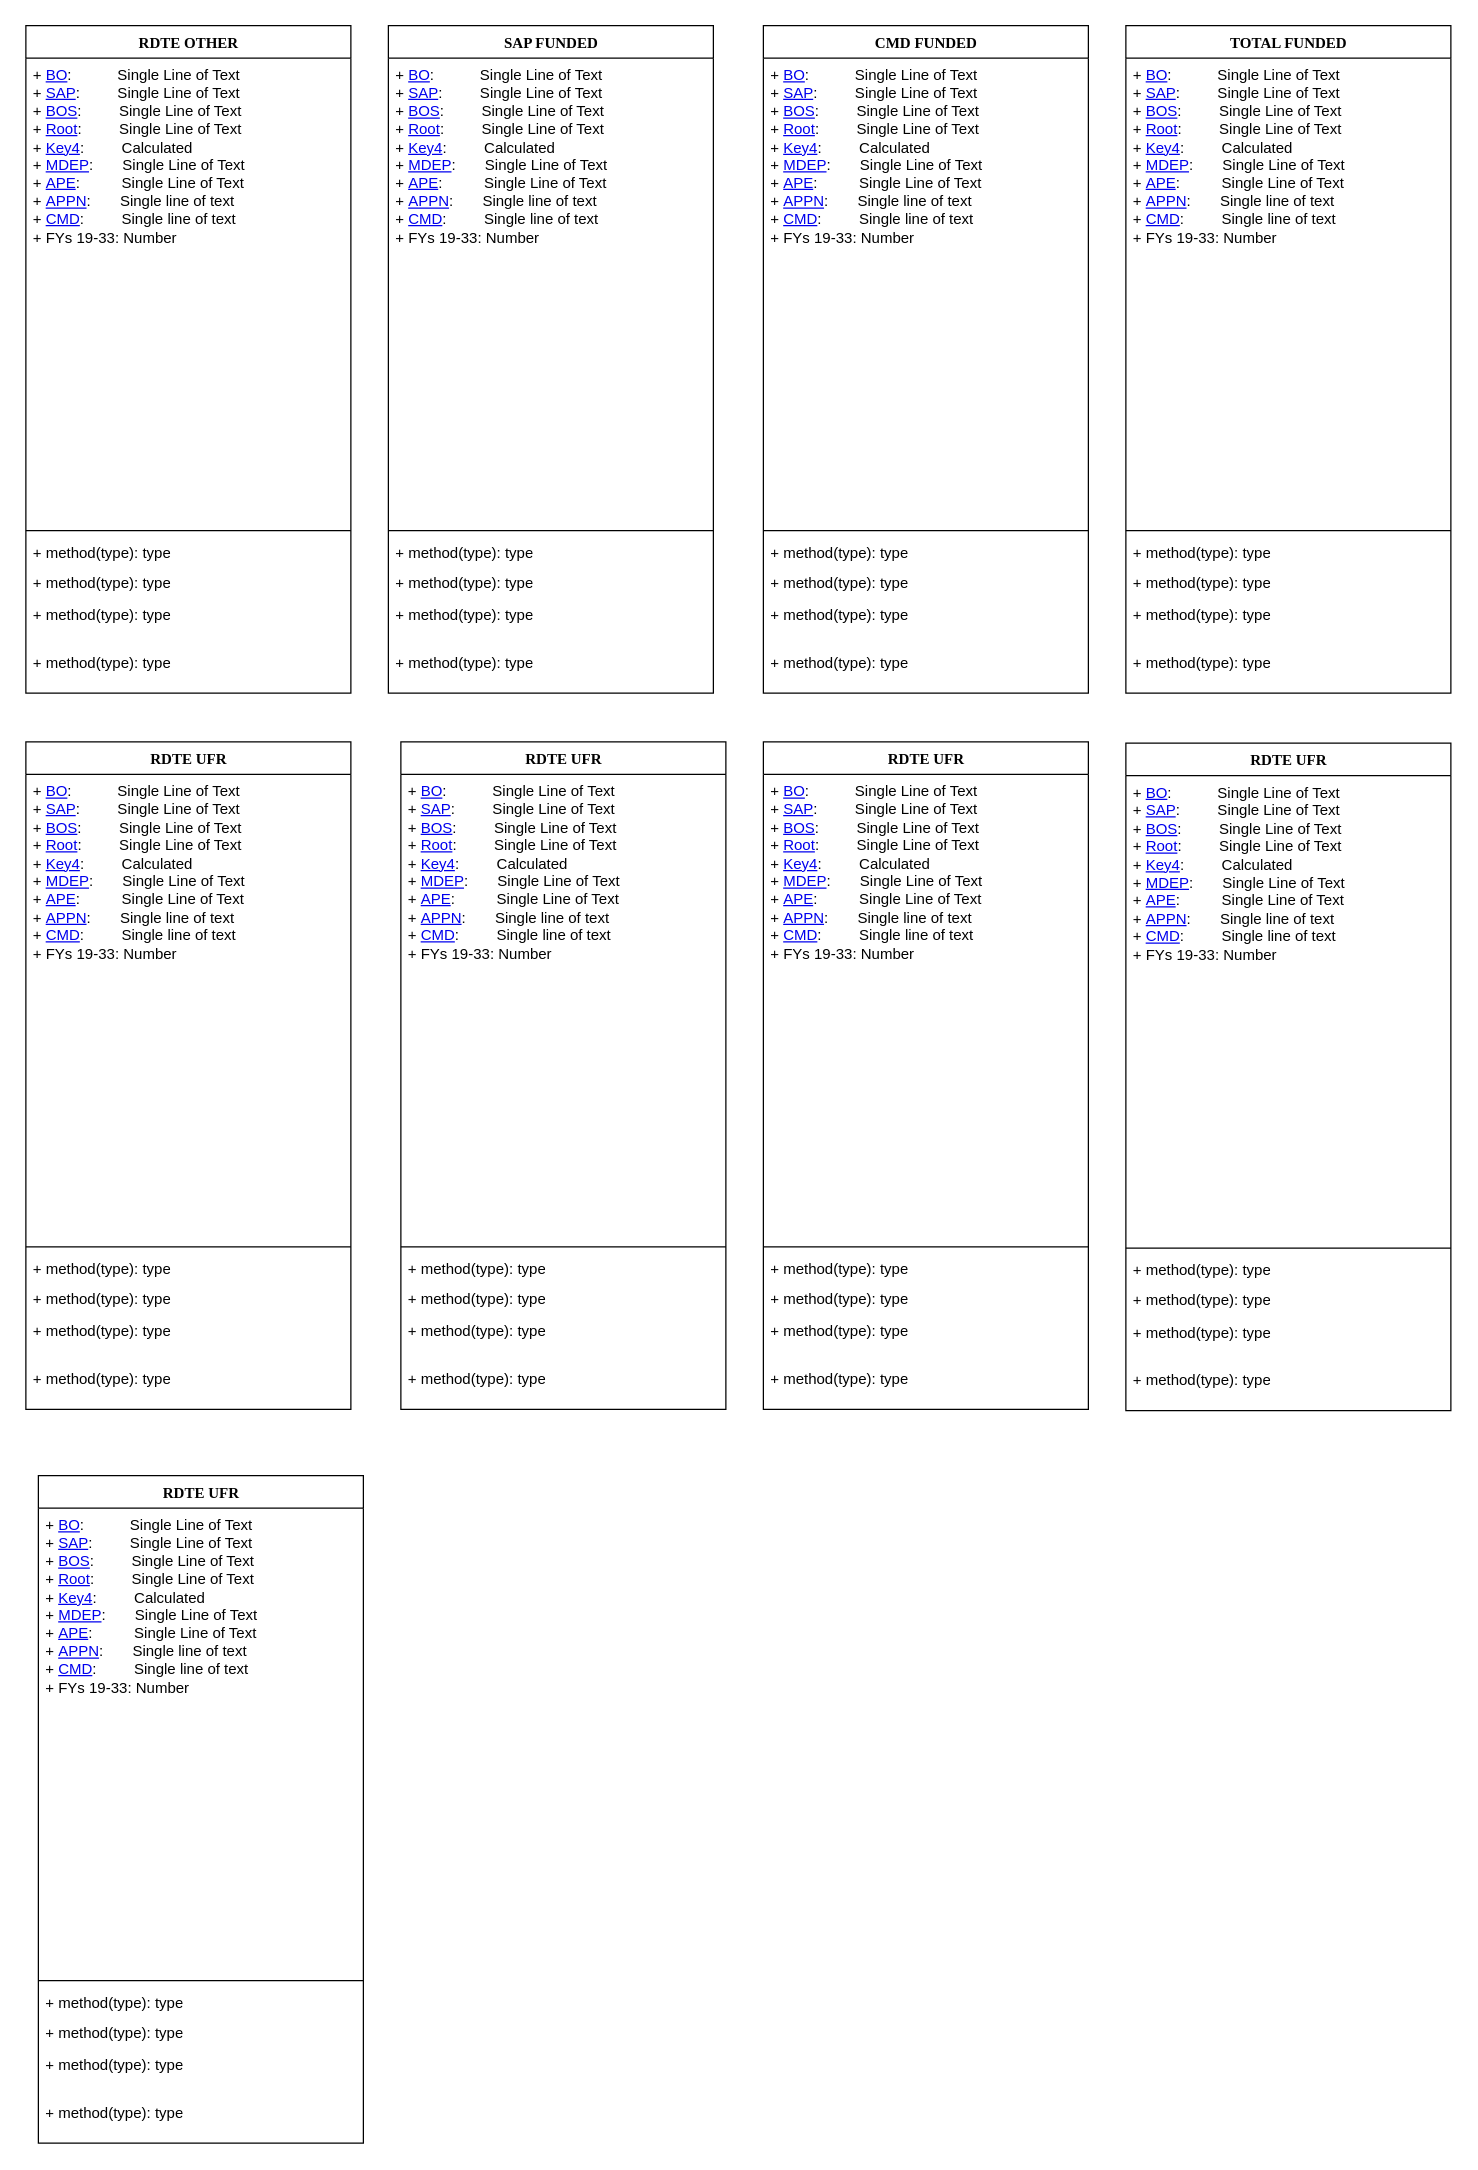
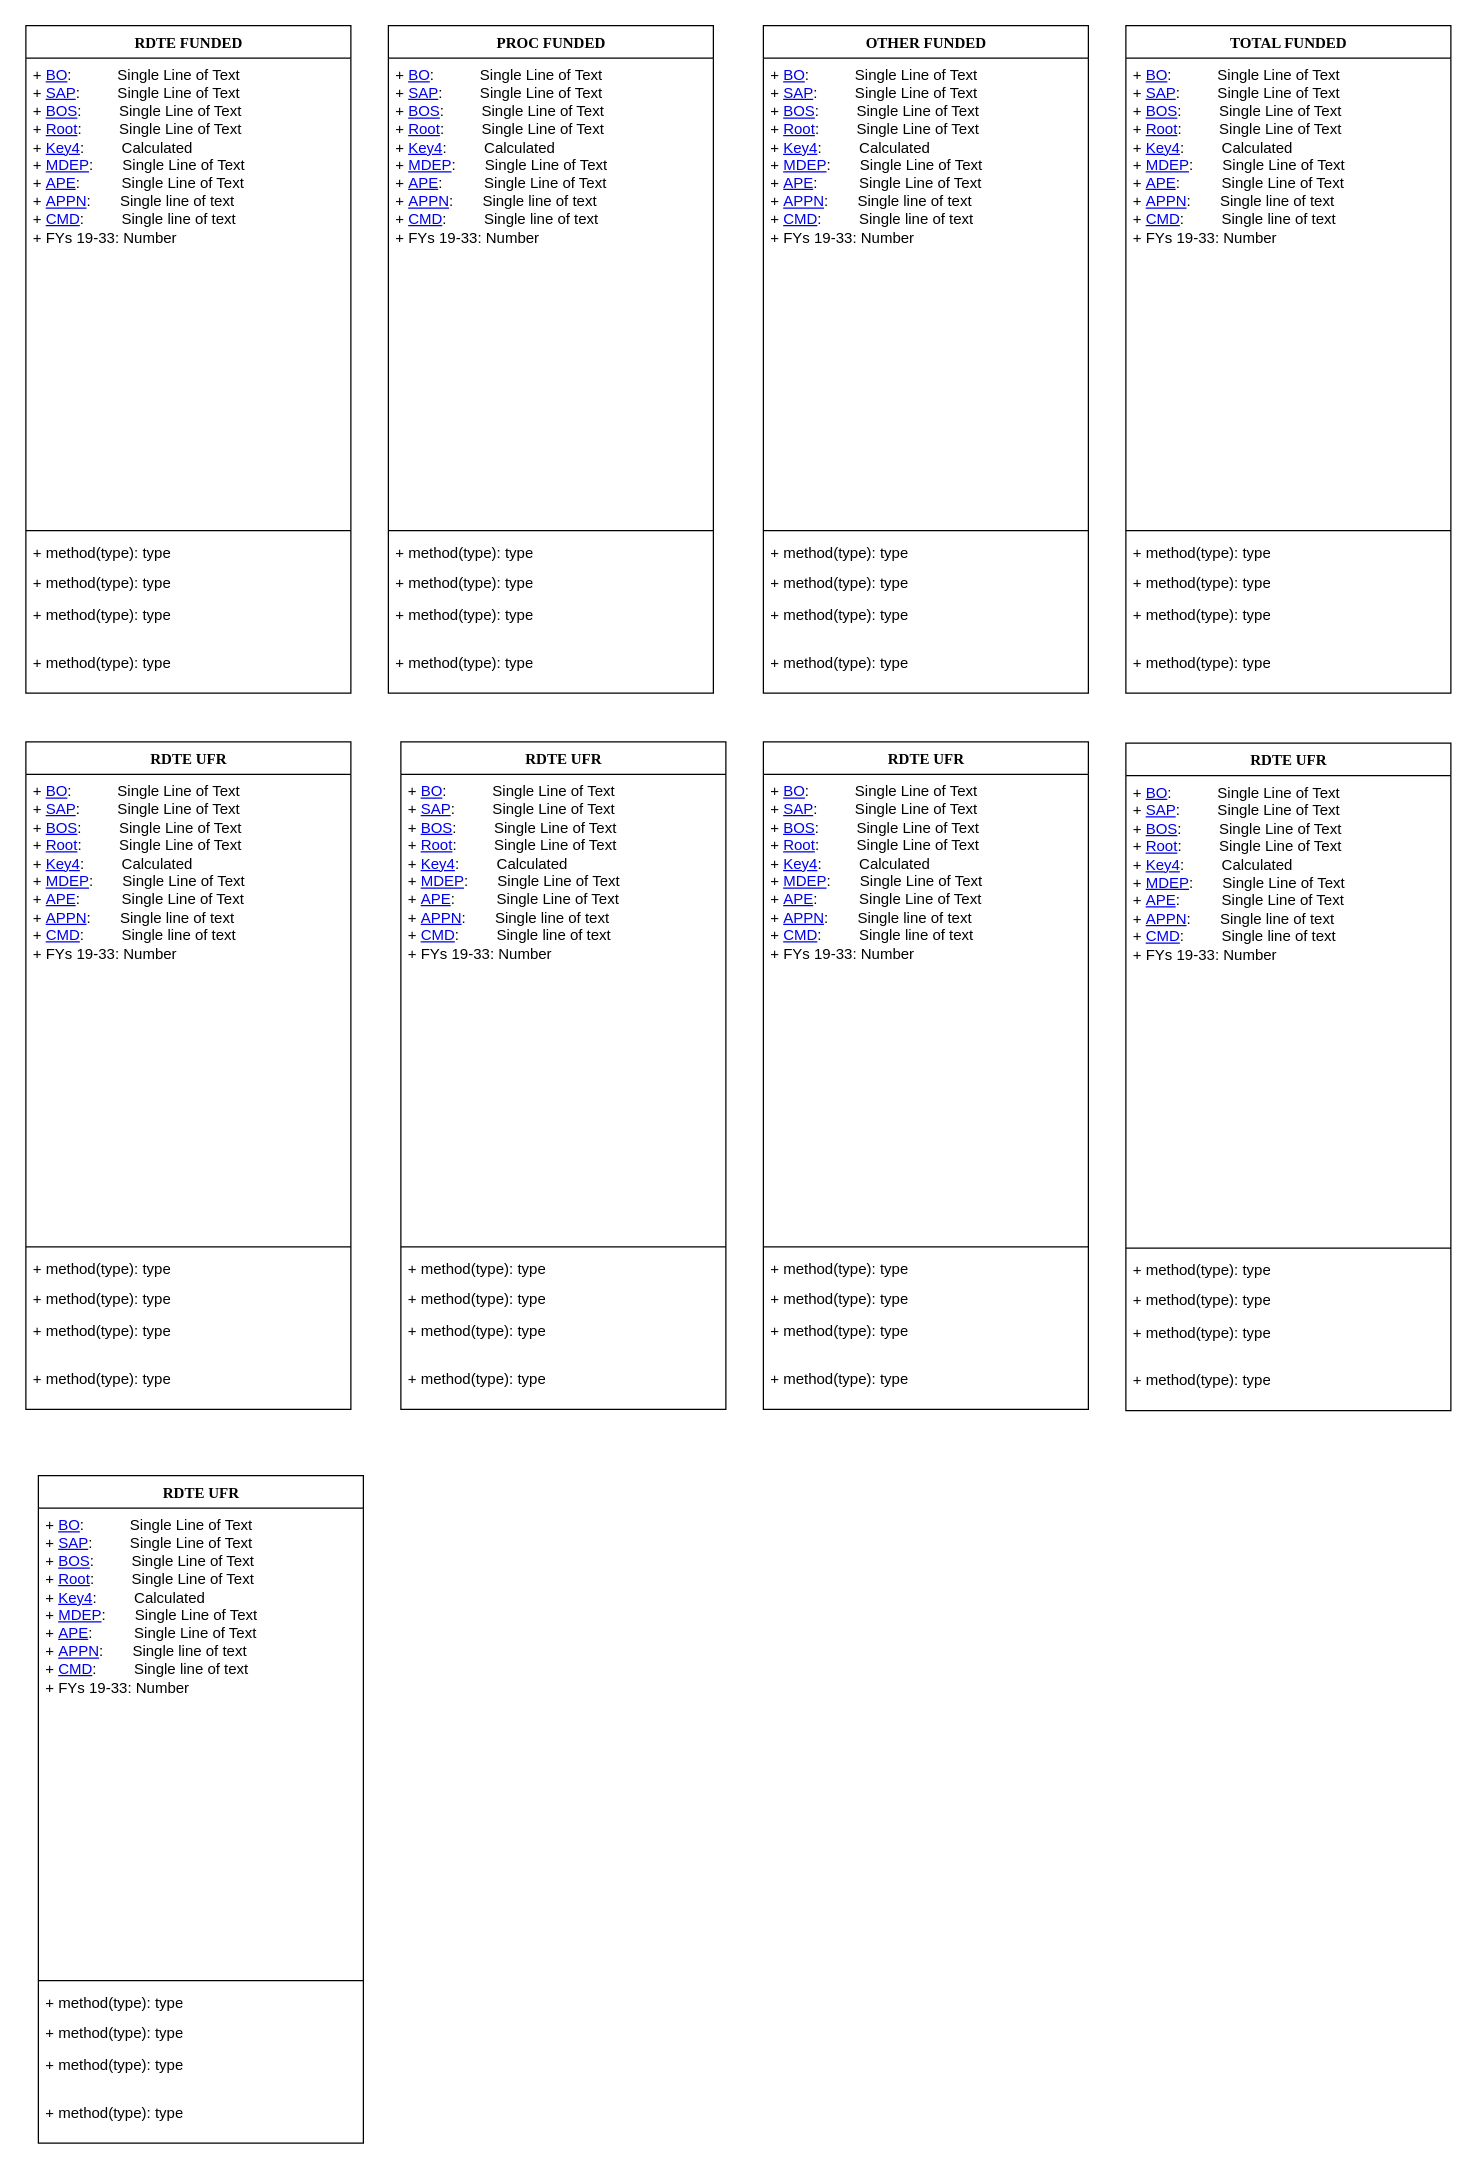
node "RDTE OTHER": label "RDTE OTHER" -> "RDTE FUNDED"
node "SAP FUNDED": label "SAP FUNDED" -> "PROC FUNDED"
node "CMD FUNDED": label "CMD FUNDED" -> "OTHER FUNDED"
